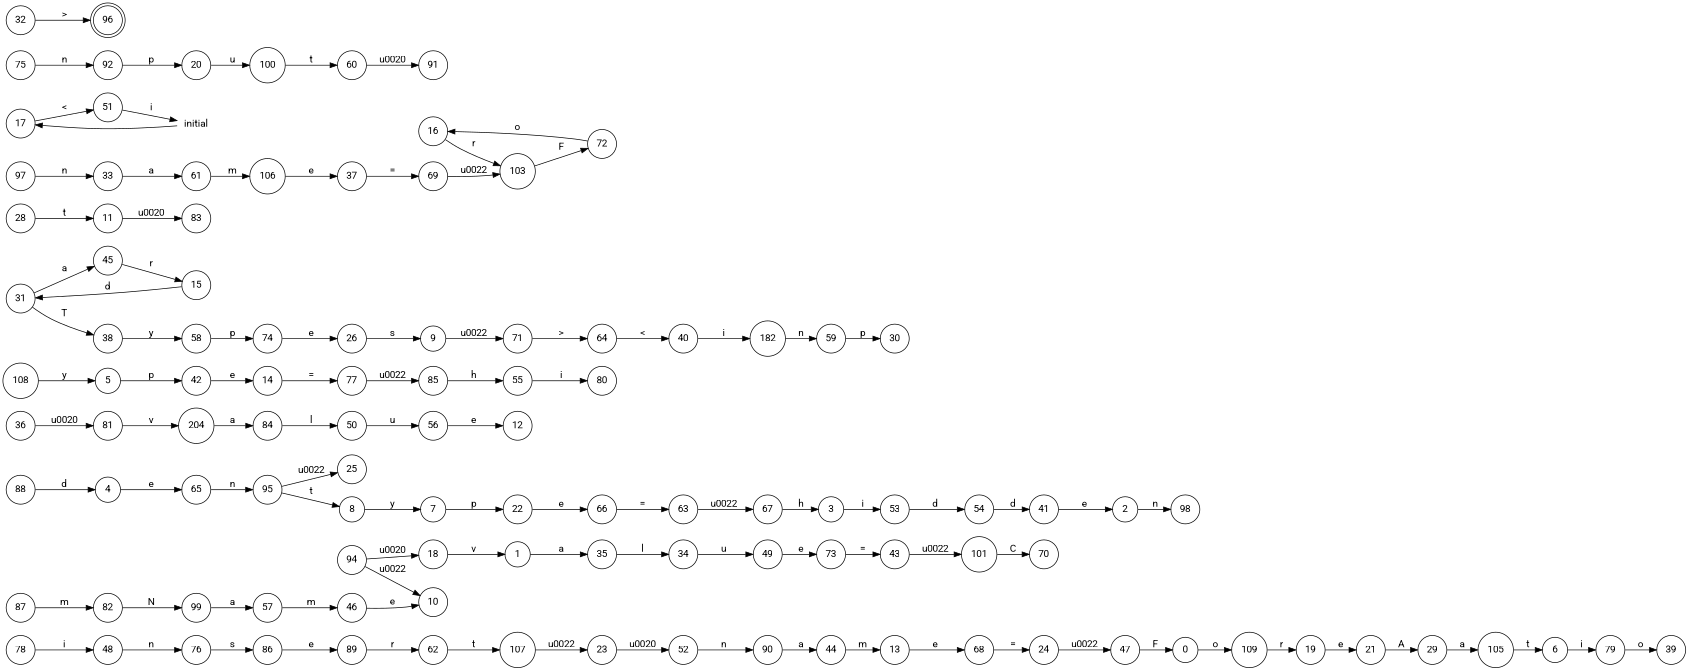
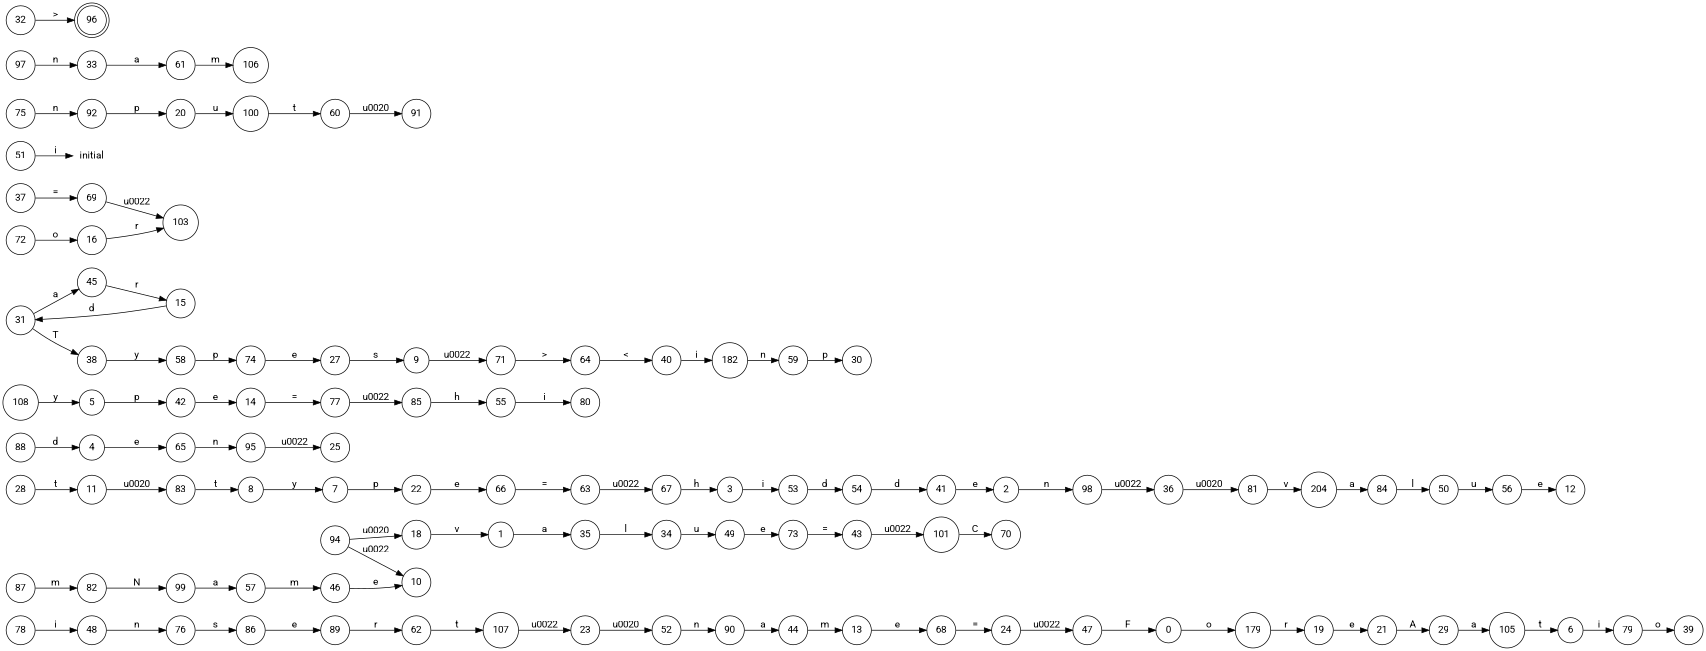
node "17": removed
edge "103" -> "72": removed, label "F"
edge "106" -> "37": removed, label "e"
node "26": label "26" -> "27"
edge "98" -> "36": added, label "u0022"
edge "95" -> "8": now "83" -> "8"
node "109": label "109" -> "179"
